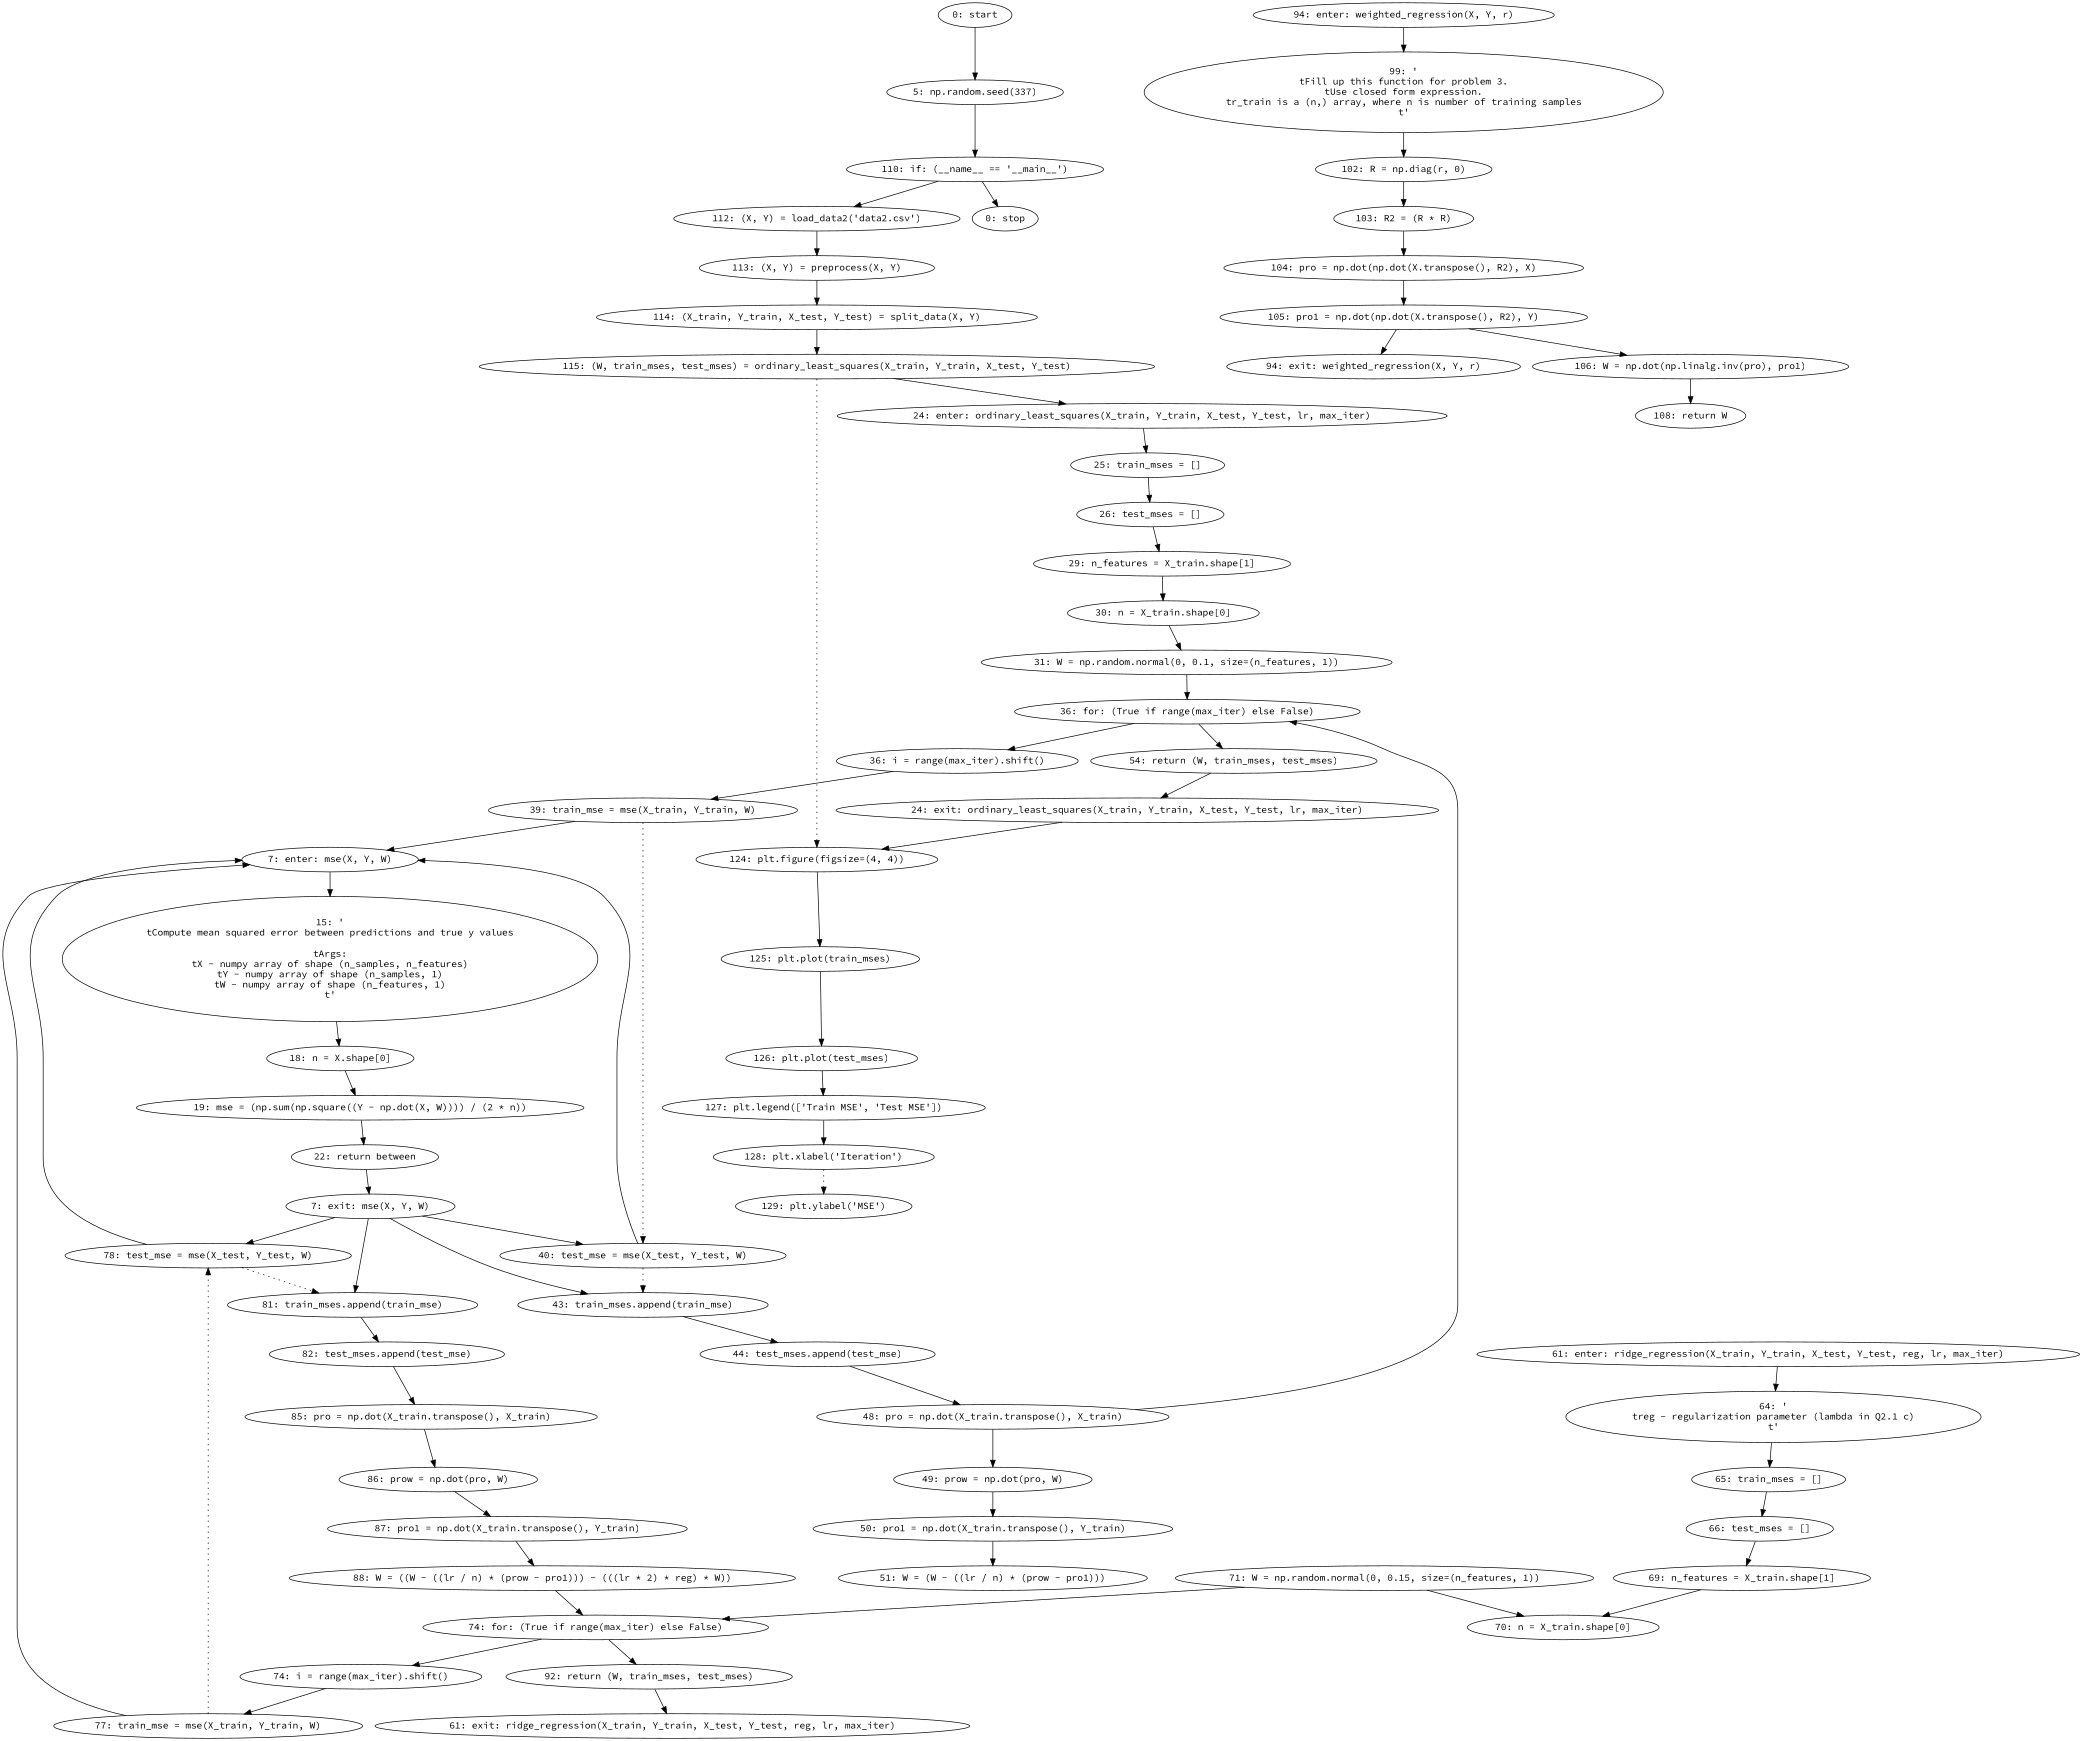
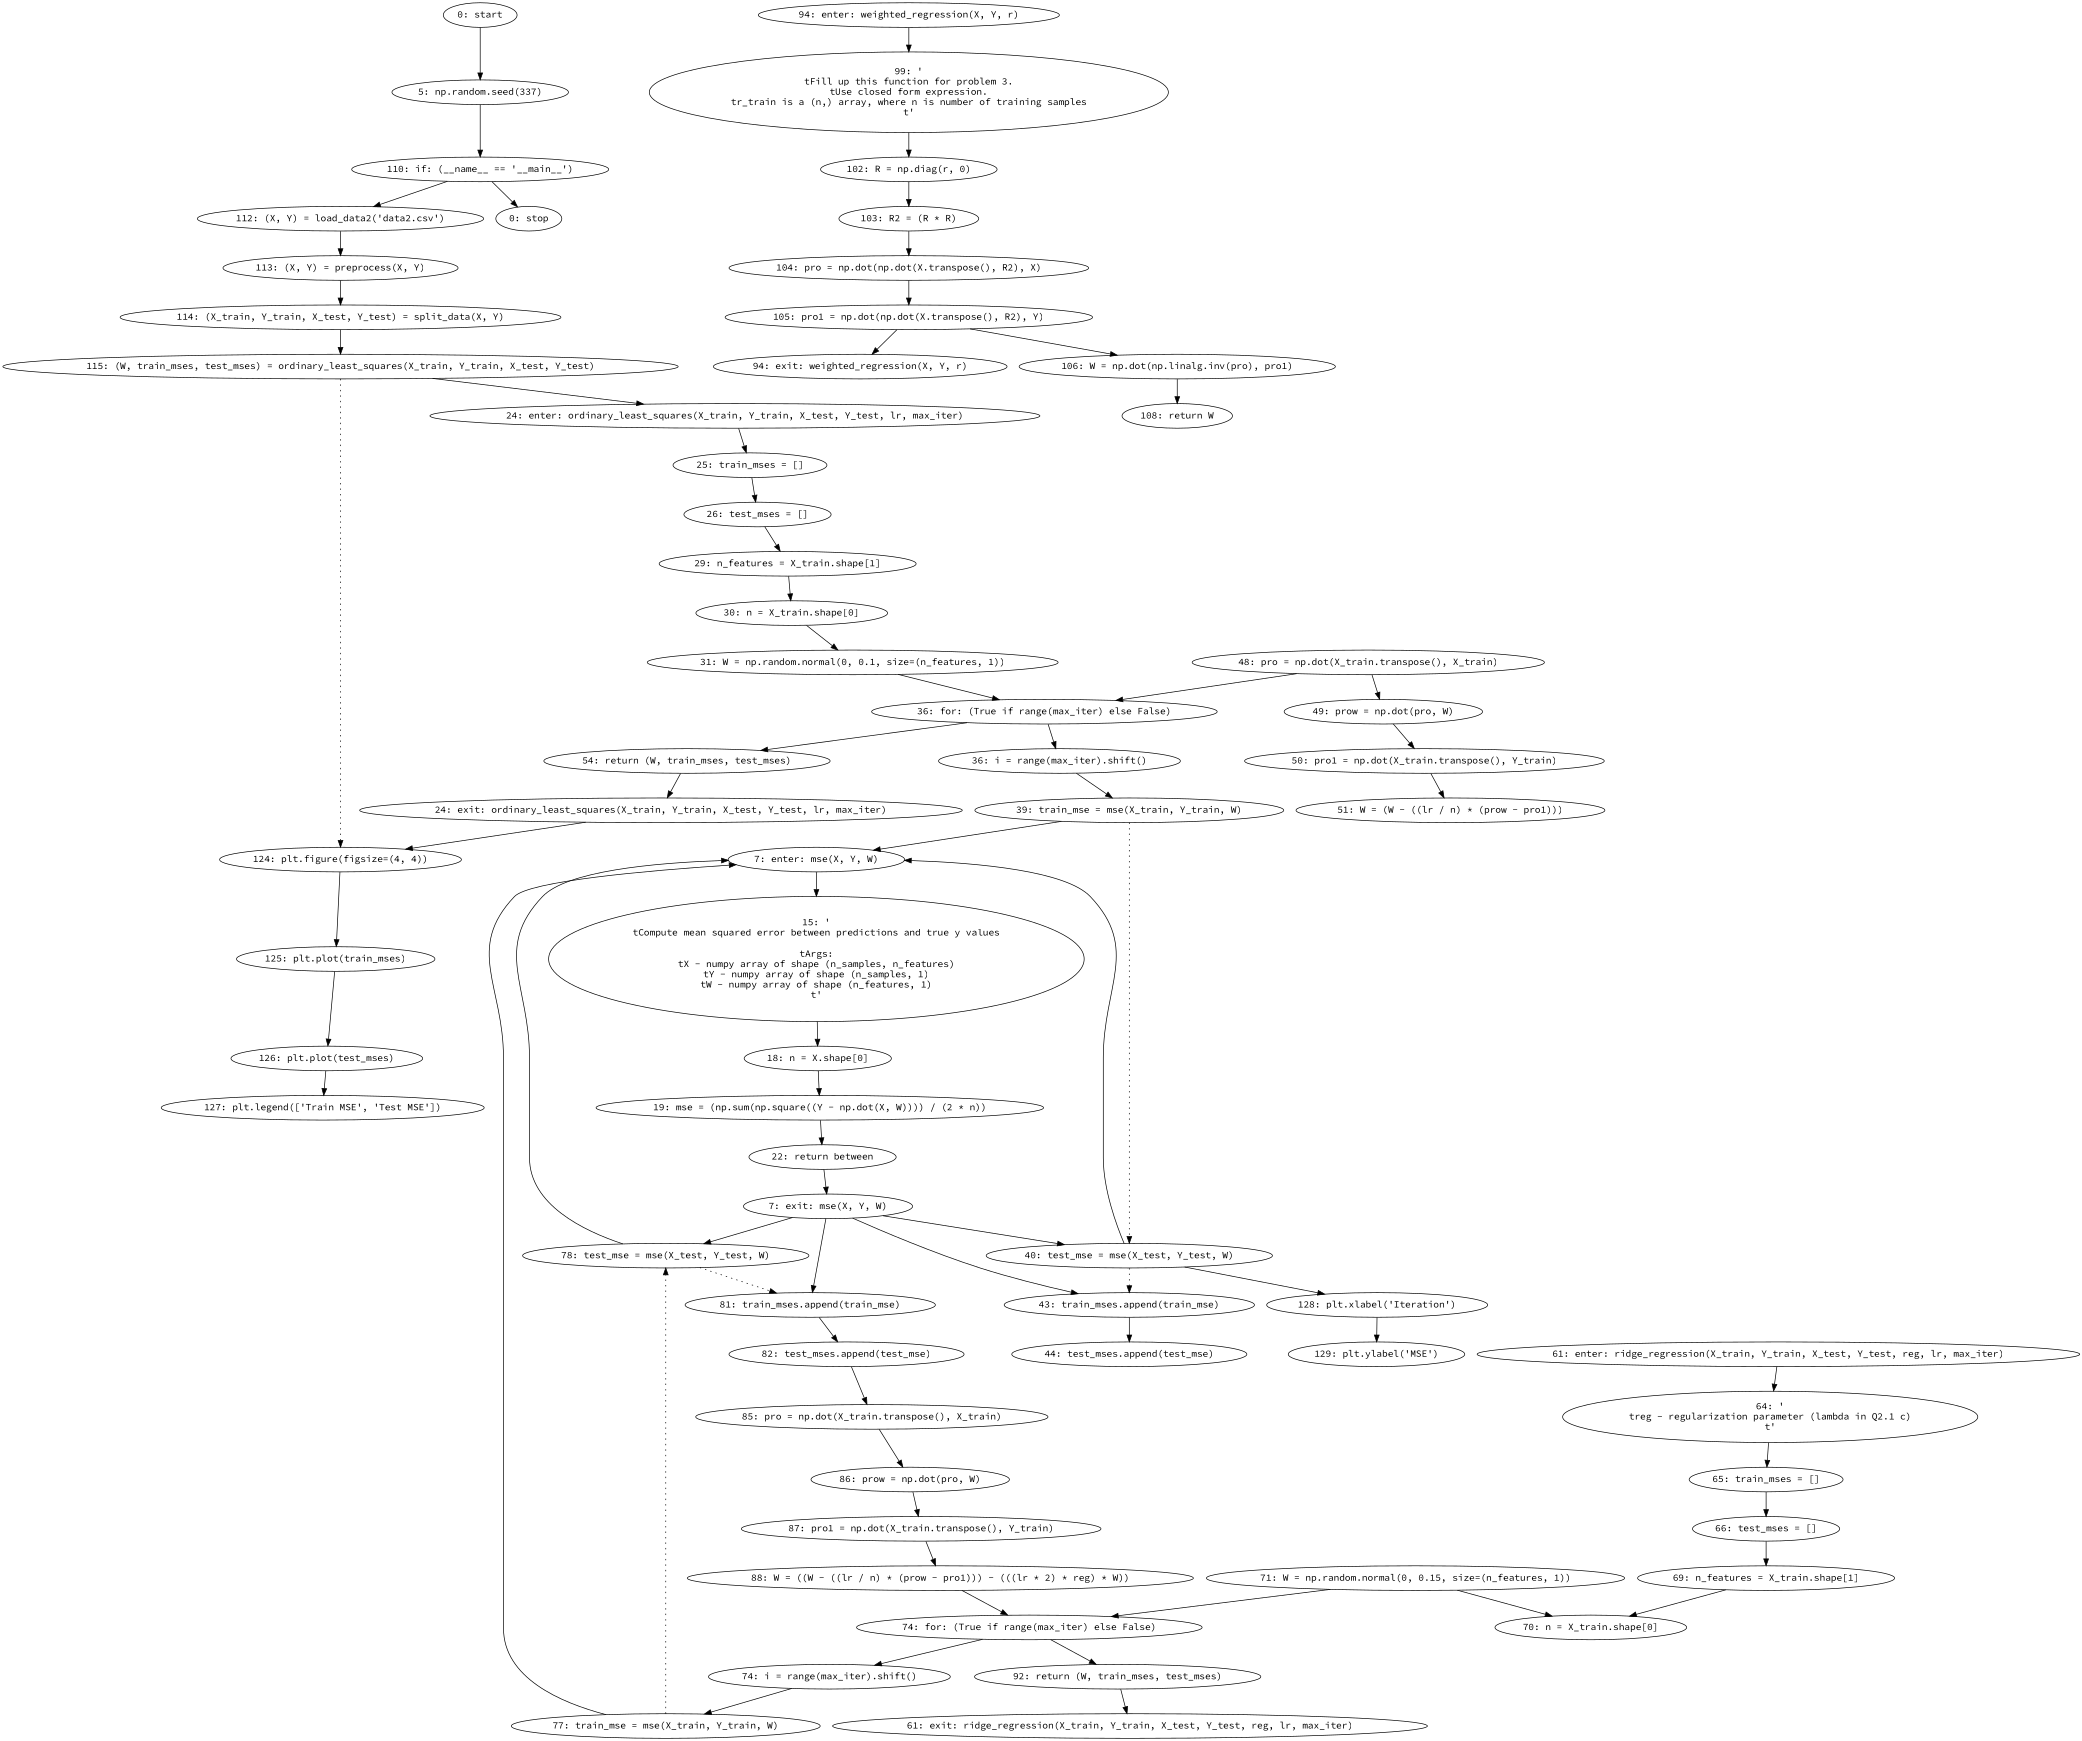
edge "127: plt.legend(['Train MSE', 'Test MSE'])" -> "128: plt.xlabel('Iteration')": now "40: test_mse = mse(X_test, Y_test, W)" -> "128: plt.xlabel('Iteration')"
edge "128: plt.xlabel('Iteration')" -> "129: plt.ylabel('MSE')": style dotted -> solid
edge "44: test_mses.append(test_mse)" -> "48: pro = np.dot(X_train.transpose(), X_train)": removed
